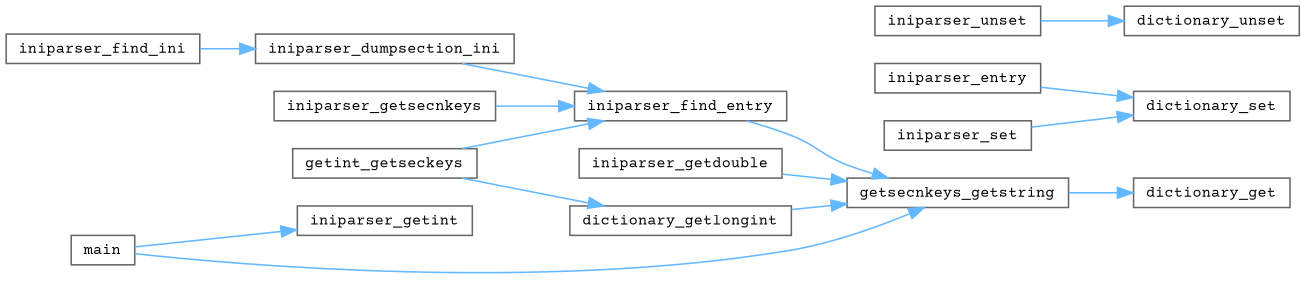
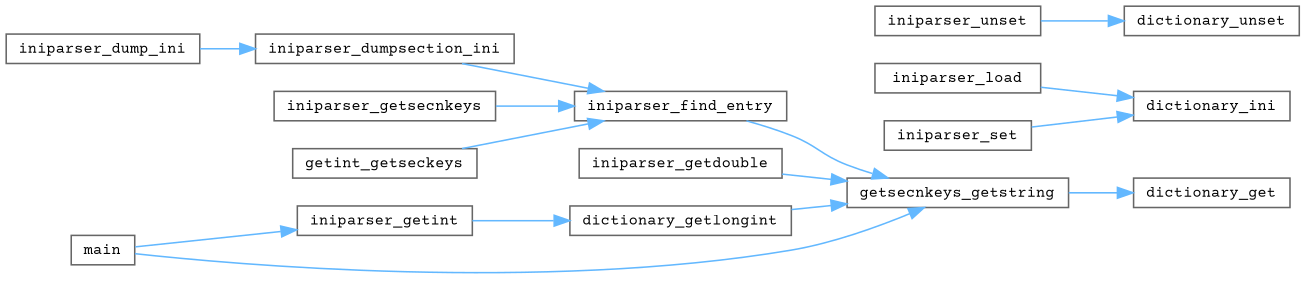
node "iniparser_find_ini": label "iniparser_find_ini" -> "iniparser_dump_ini"
node "iniparser_entry": label "iniparser_entry" -> "iniparser_load"
node "dictionary_set": label "dictionary_set" -> "dictionary_ini"
edge "getint_getseckeys" -> "dictionary_getlongint": now "iniparser_getint" -> "dictionary_getlongint"
